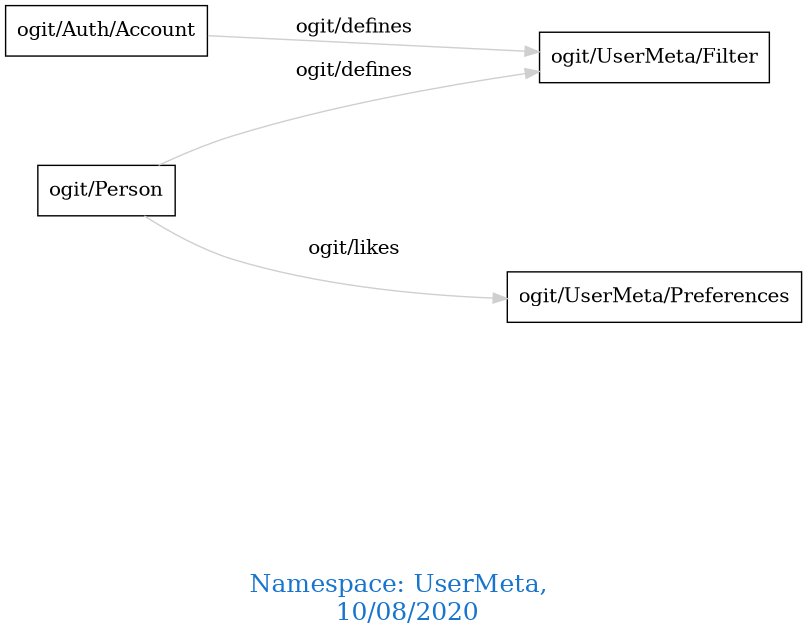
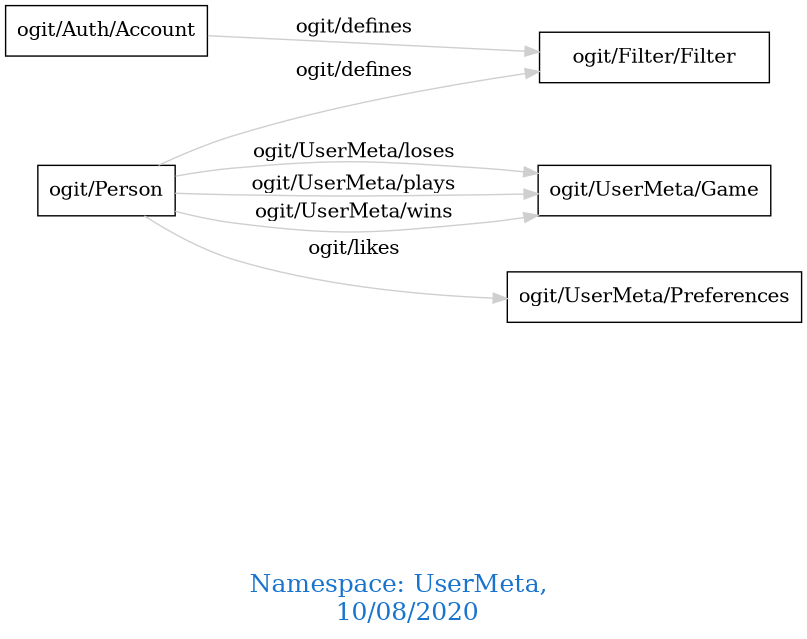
node "ogit/UserMeta/Filter": label "ogit/UserMeta/Filter" -> "ogit/Filter/Filter"
node "ogit/UserMeta/Game": added
